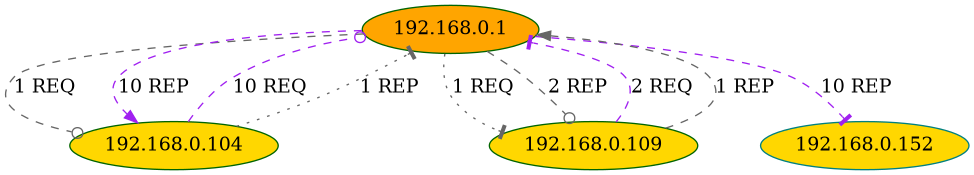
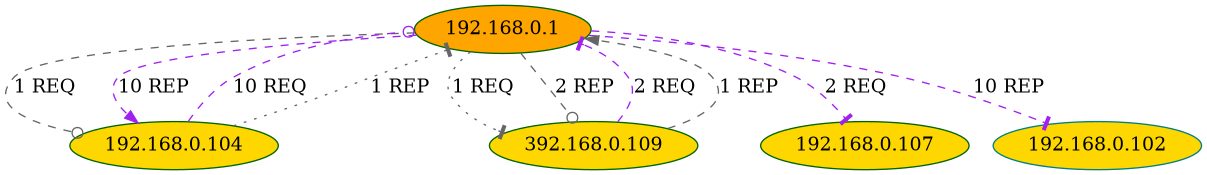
node "192.168.0.109": label "192.168.0.109" -> "392.168.0.109"
node "192.168.0.107": added
node "192.168.0.152": label "192.168.0.152" -> "192.168.0.102"
